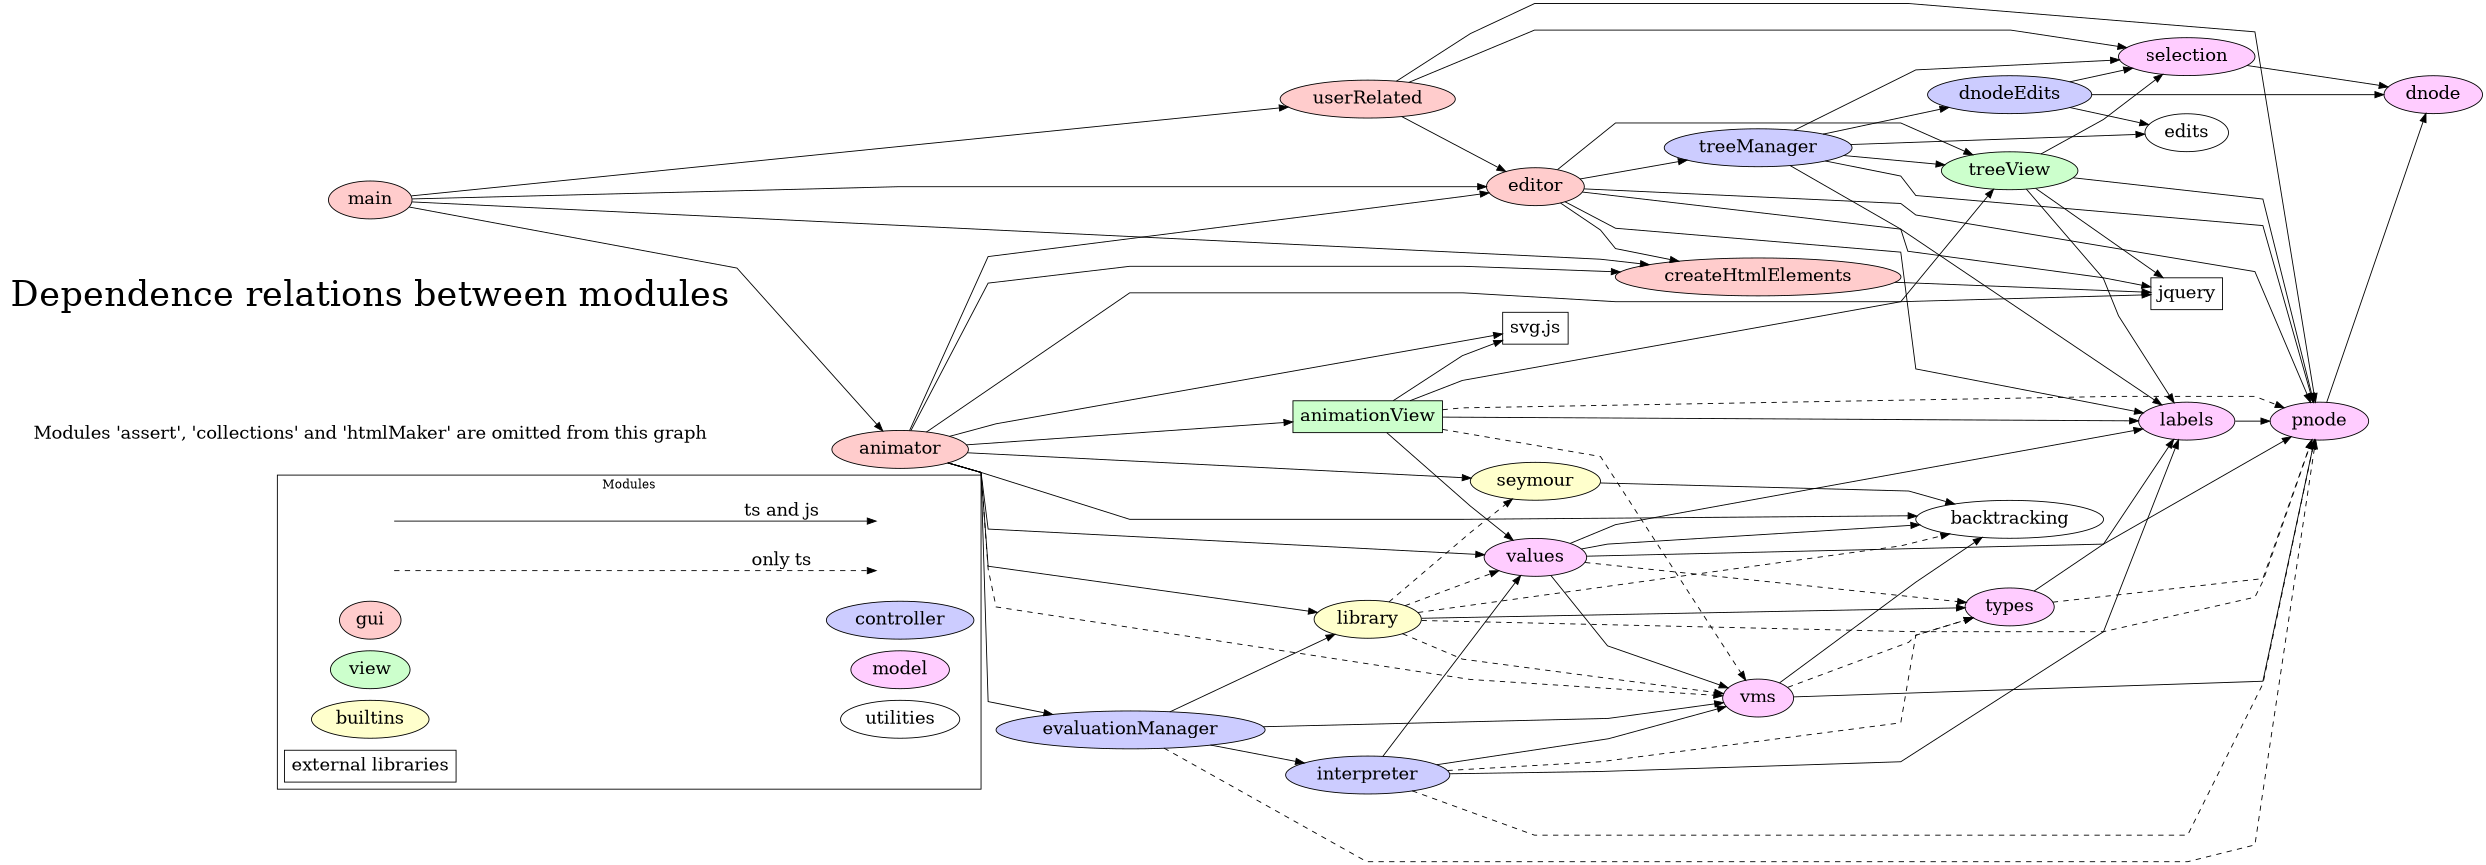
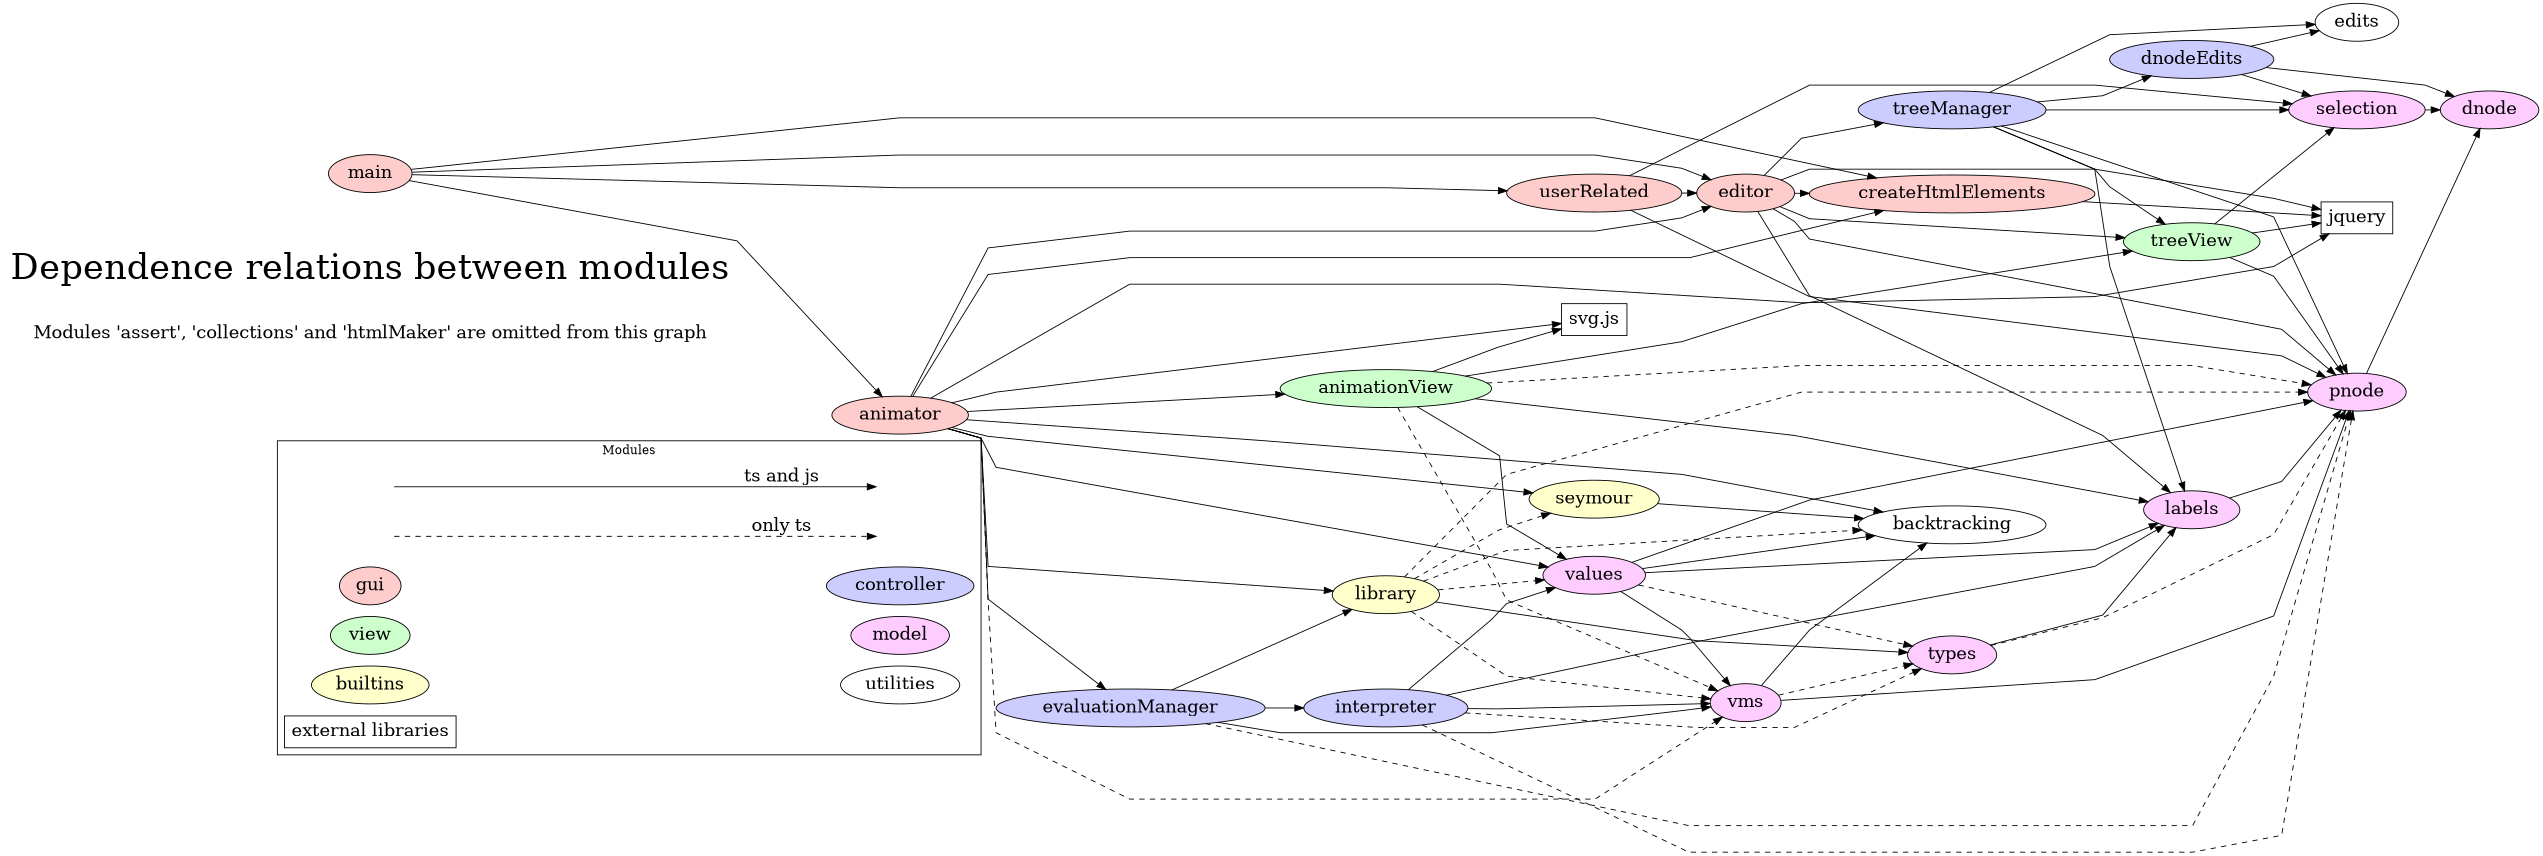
edge "treeView" -> "labels": removed
node "animationView": shape box -> ellipse
